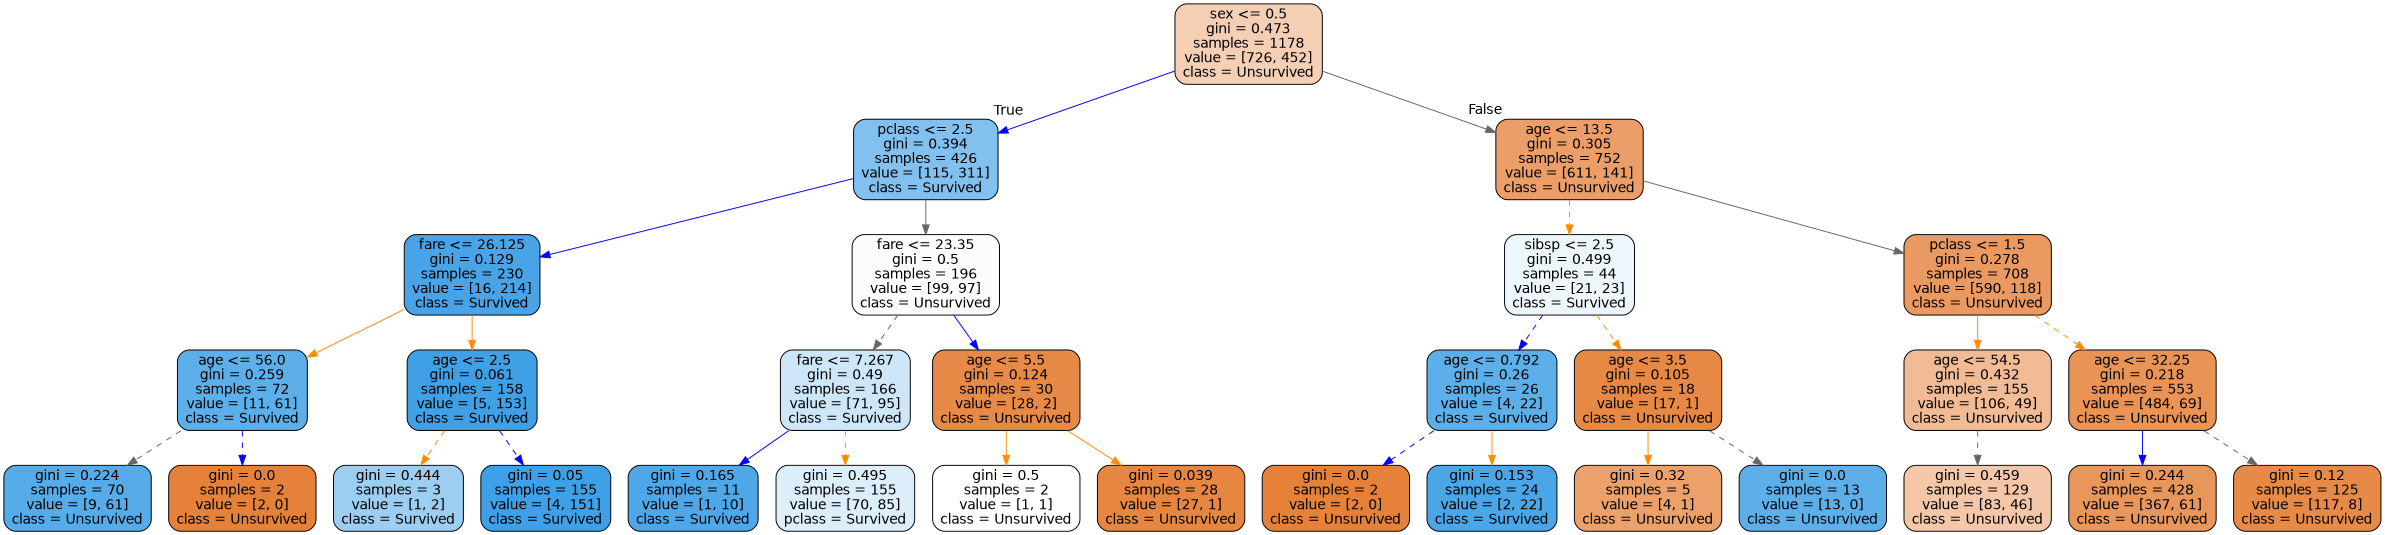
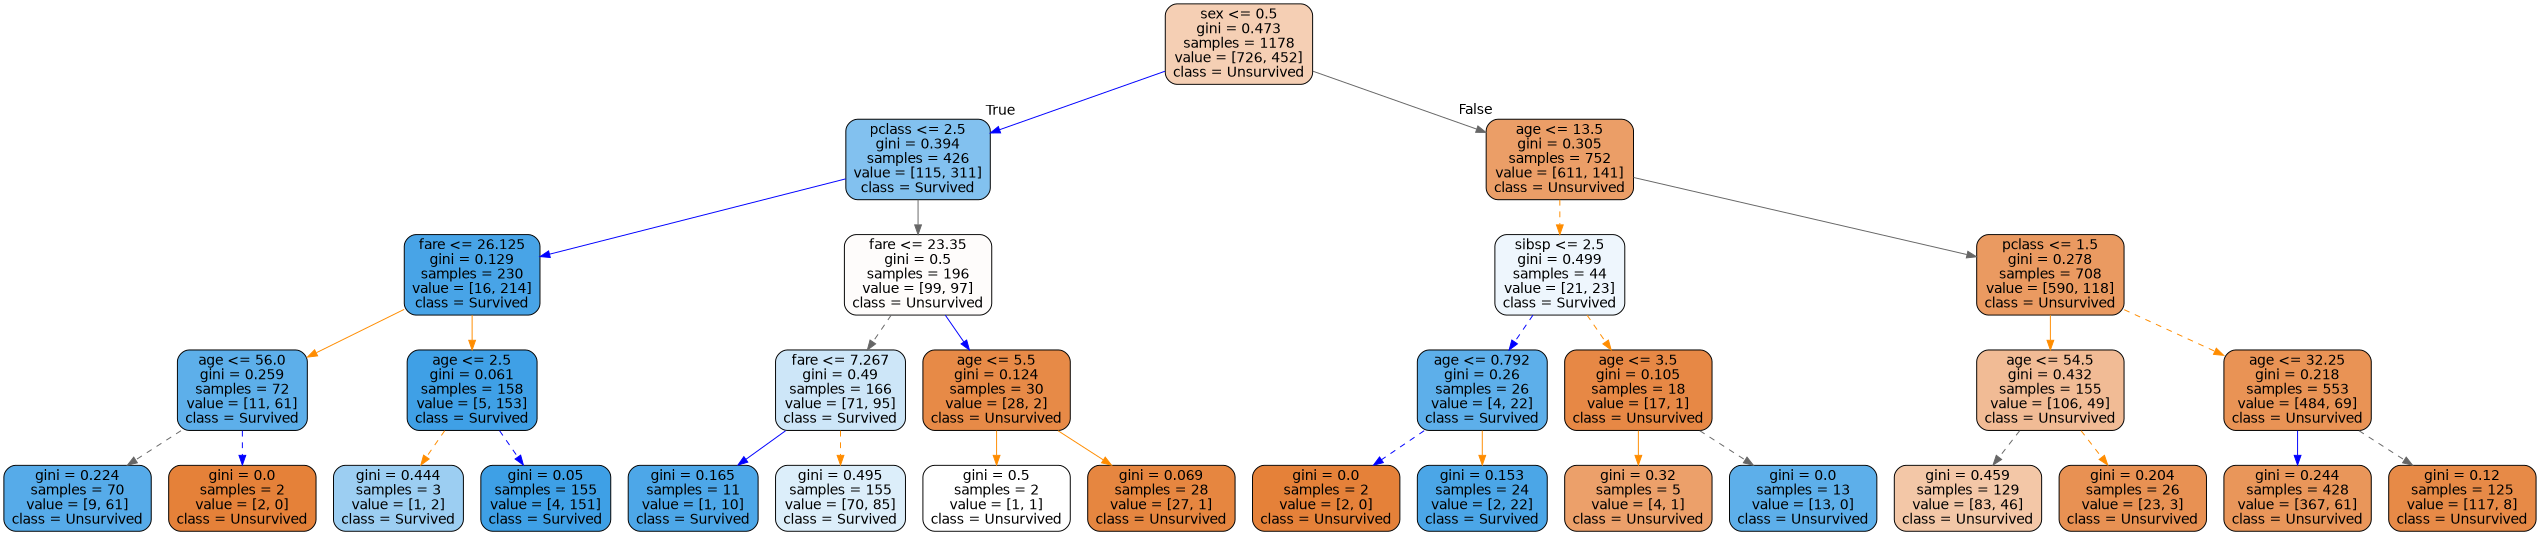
node "gini = 0.495 samples = 155 value = [70, 85] pclass = Survived": label "gini = 0.495 samples = 155 value = [70, 85] pclass = Survived" -> "gini = 0.495 samples = 155 value = [70, 85] class = Survived"
node "gini = 0.039 samples = 28 value = [27, 1] class = Unsurvived": label "gini = 0.039 samples = 28 value = [27, 1] class = Unsurvived" -> "gini = 0.069 samples = 28 value = [27, 1] class = Unsurvived"
node "gini = 0.204 samples = 26 value = [23, 3] class = Unsurvived": added
